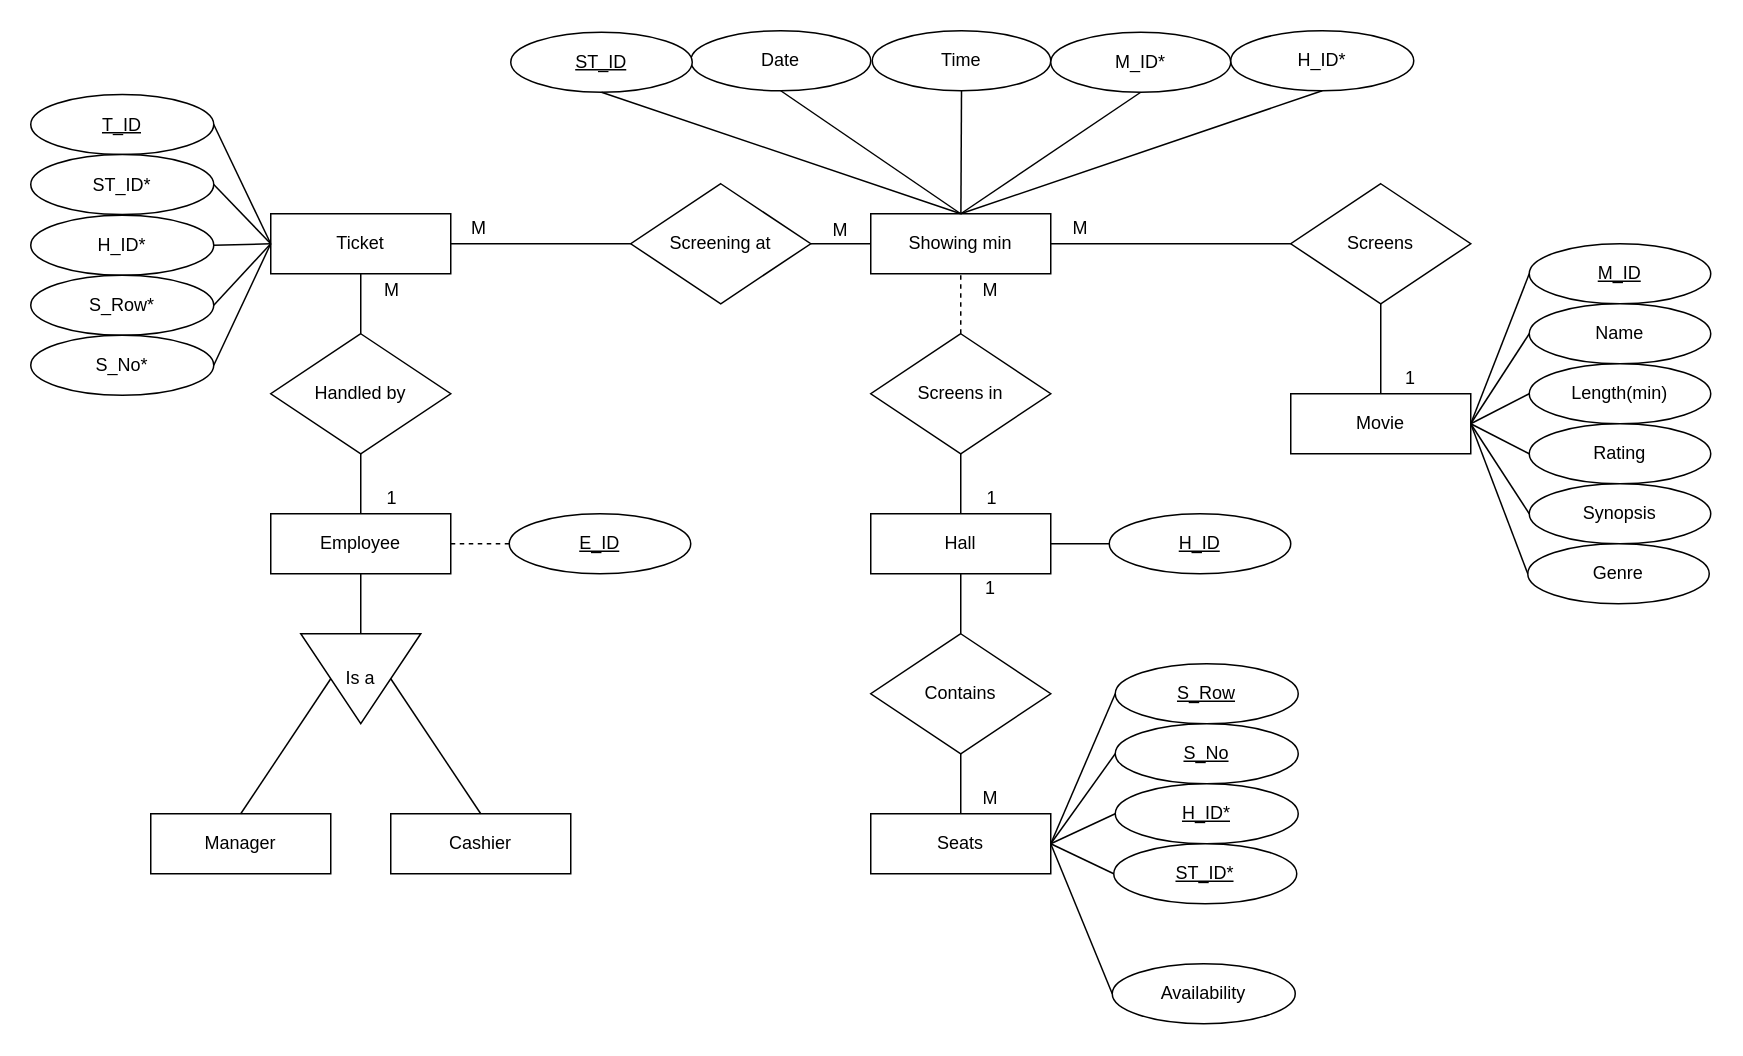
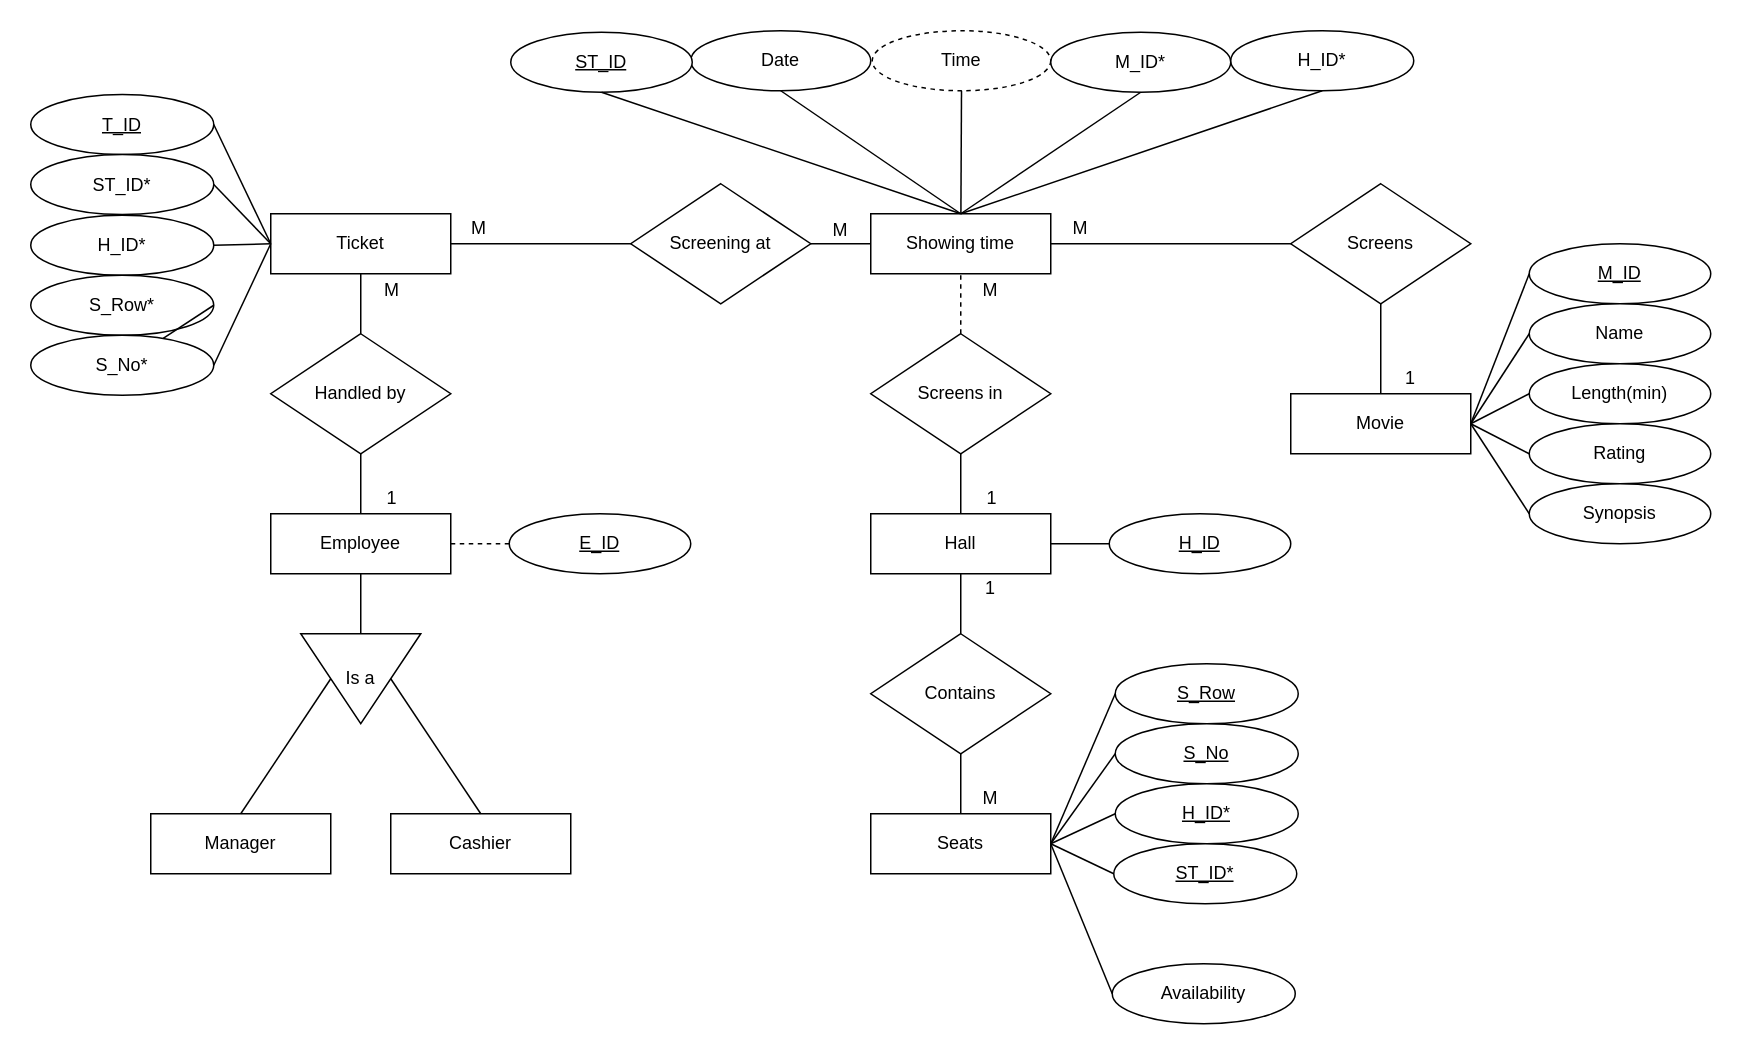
node "Time": style solid -> dashed
node "Showing min": label "Showing min" -> "Showing time"
edge "Ticket" -- "S_Row*": now "S_No*" -- "S_Row*"
edge "Movie" -- "Genre": removed
node "Genre": removed
